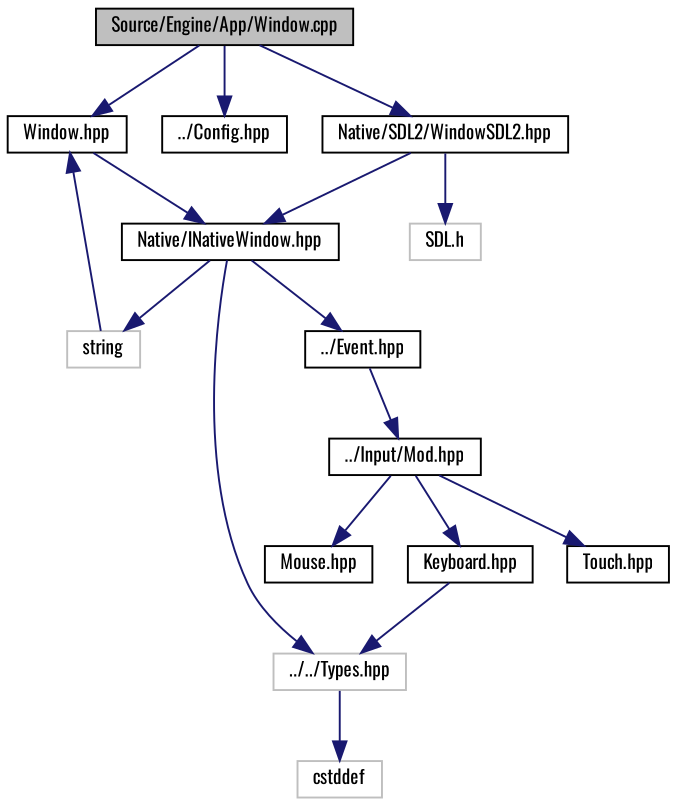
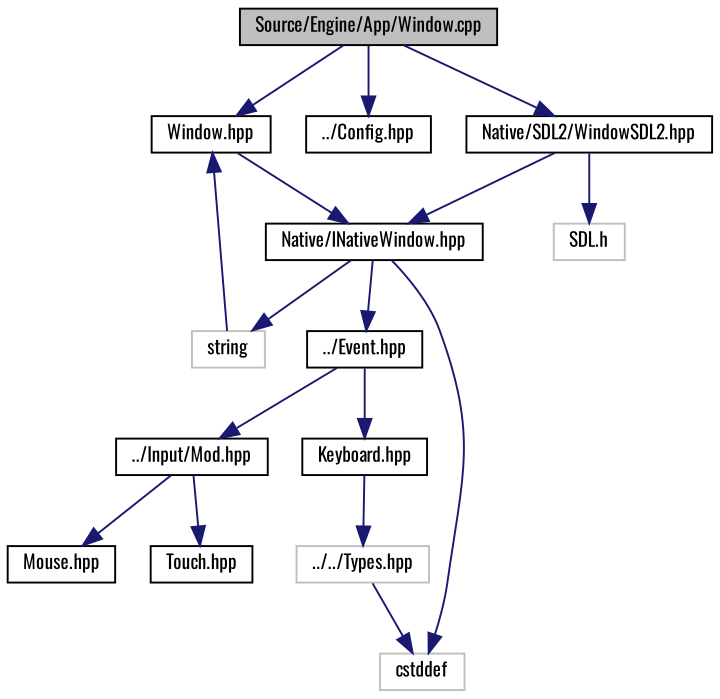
edge "Native/INativeWindow.hpp" -> "../../Types.hpp": now "Native/INativeWindow.hpp" -> "cstddef"
edge "../Input/Mod.hpp" -> "Keyboard.hpp": now "../Event.hpp" -> "Keyboard.hpp"
